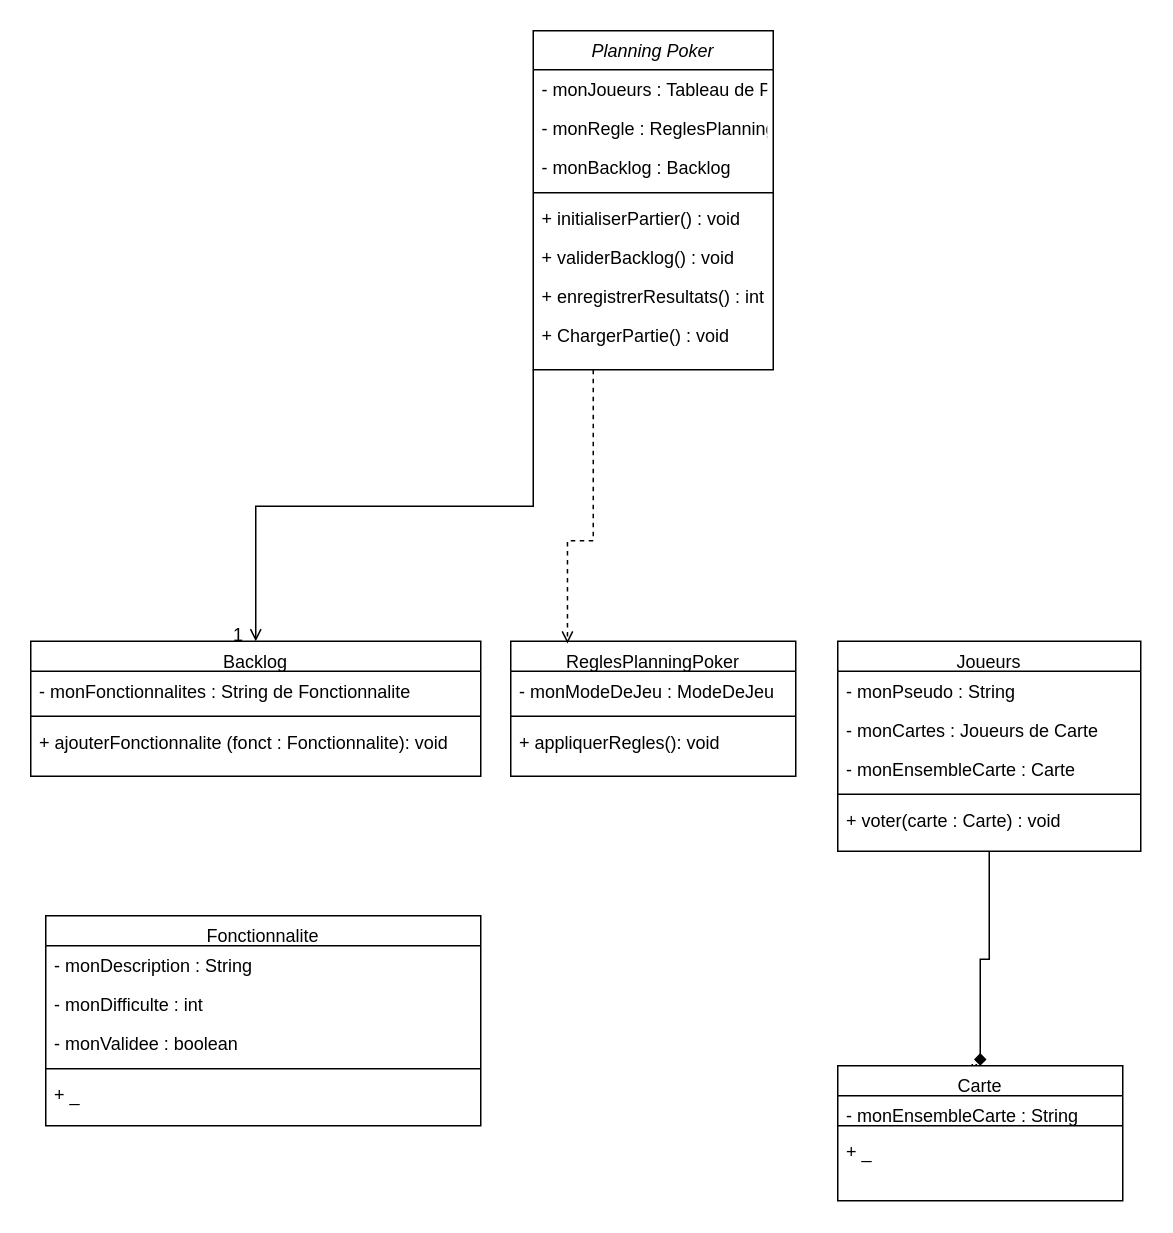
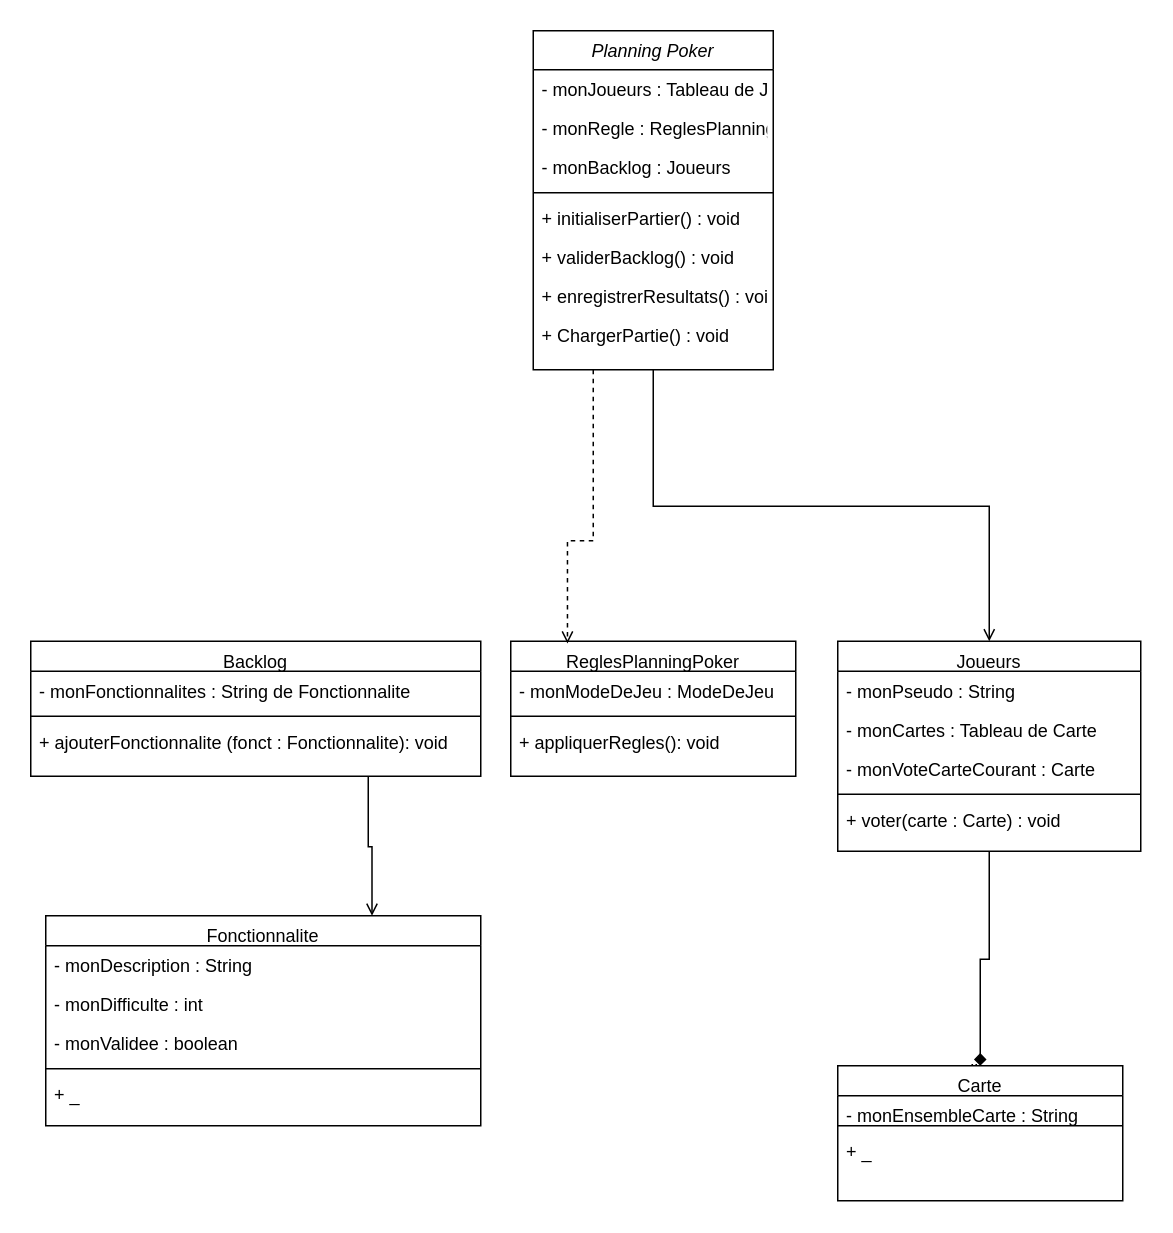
node "- monJoueurs : Tableau de Poker": label "- monJoueurs : Tableau de Poker" -> "- monJoueurs : Tableau de Joueurs"
node "- monBacklog : Backlog": label "- monBacklog : Backlog" -> "- monBacklog : Joueurs"
node "+ enregistrerResultats() : int": label "+ enregistrerResultats() : int" -> "+ enregistrerResultats() : void"
edge "Planning Poker" -> "Backlog": removed, label "1"
edge "Planning Poker" -> "Joueurs": added
node "- monCartes : Joueurs de Carte": label "- monCartes : Joueurs de Carte" -> "- monCartes : Tableau de Carte"
node "- monEnsembleCarte : Carte": label "- monEnsembleCarte : Carte" -> "- monVoteCarteCourant : Carte"
edge "Backlog" -> "Fonctionnalite": added
